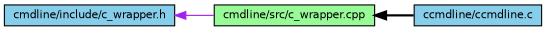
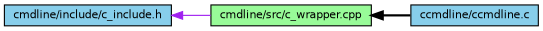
node "cmdline/include/c_wrapper.h": label "cmdline/include/c_wrapper.h" -> "cmdline/include/c_include.h"
